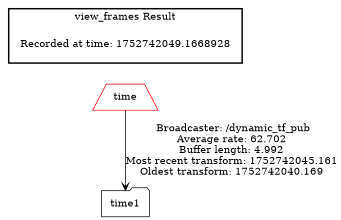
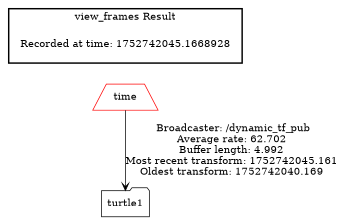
node "Recorded at time: 1752742049.1668928": label "Recorded at time: 1752742049.1668928" -> "Recorded at time: 1752742045.1668928"
node "time1": label "time1" -> "turtle1"
